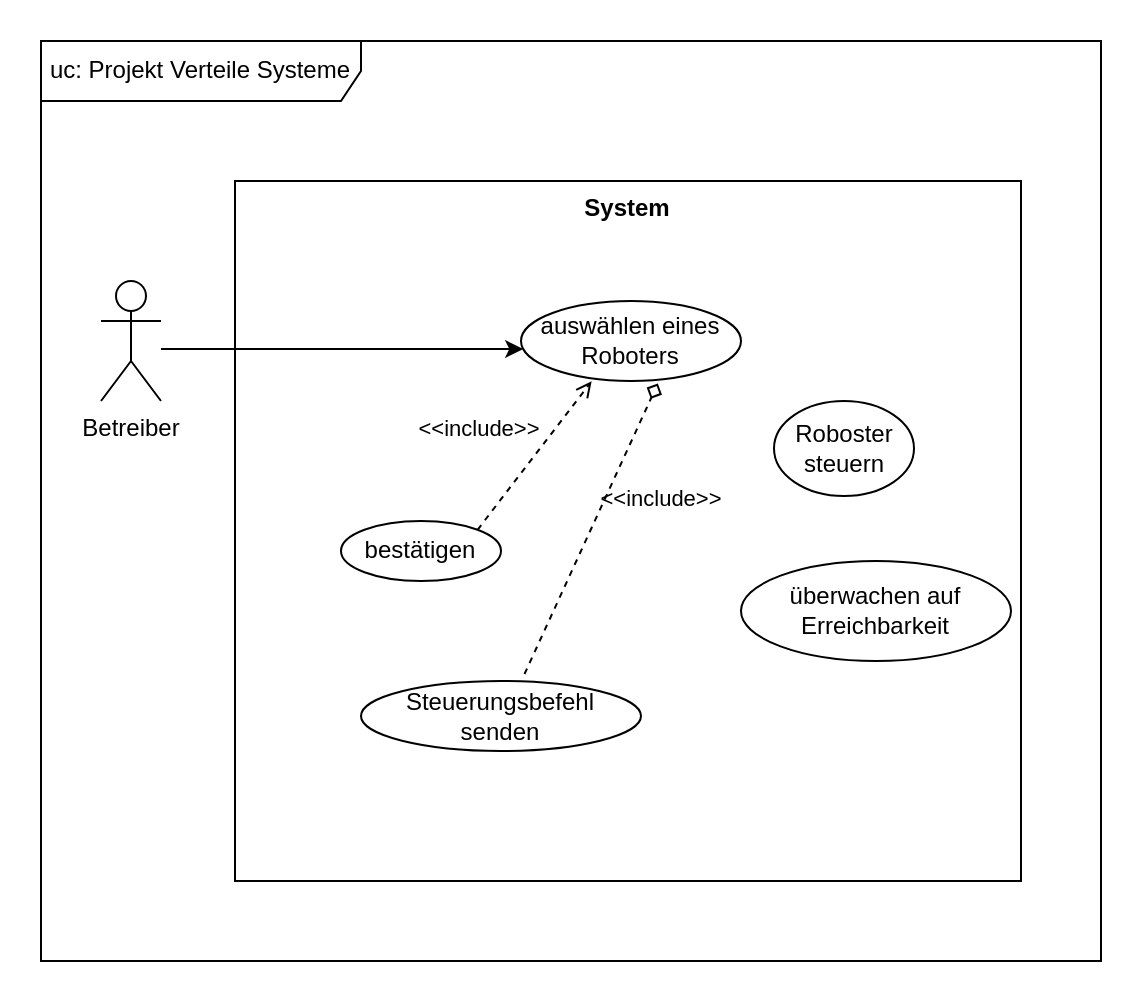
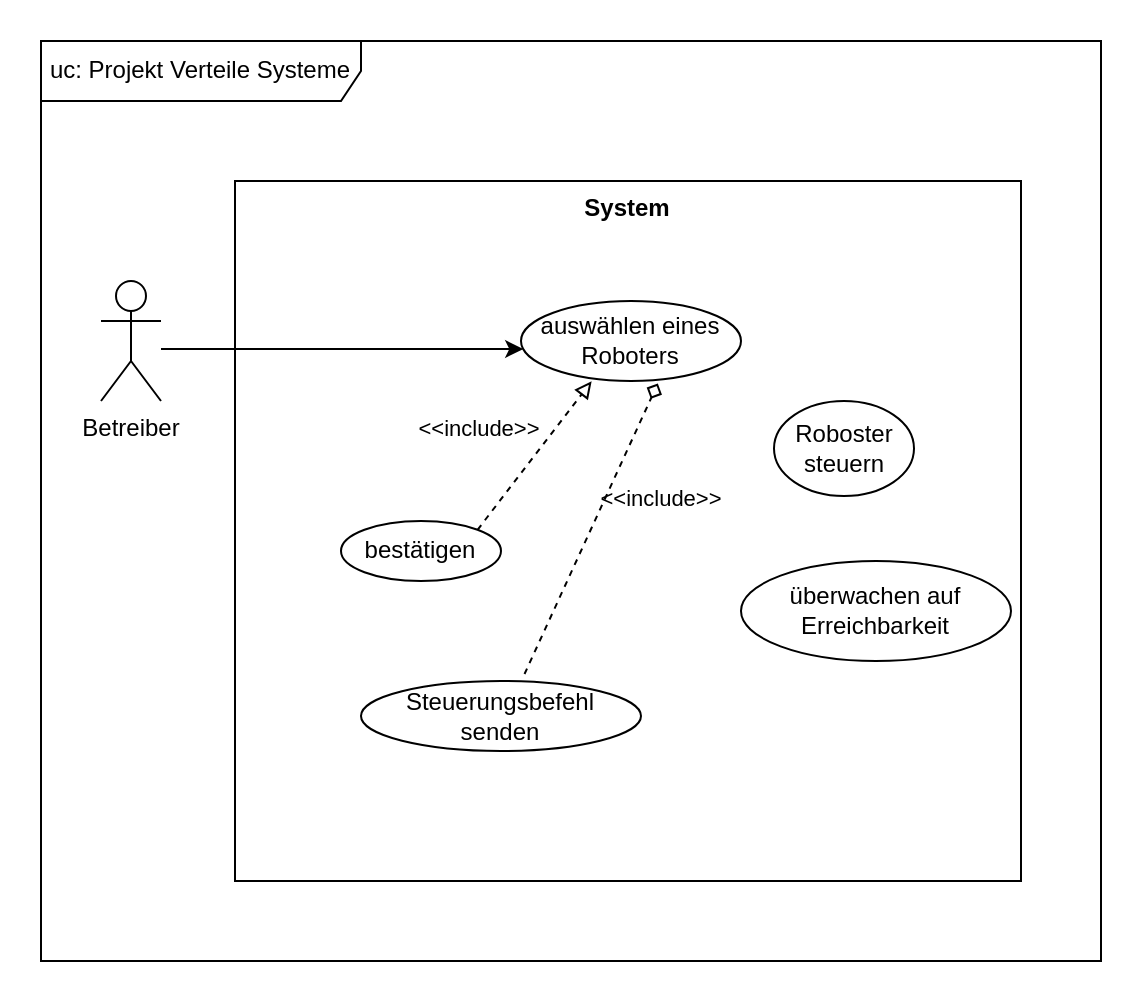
edge "bestätigen" -> "auswählen eines Roboters": arrowhead open -> block
